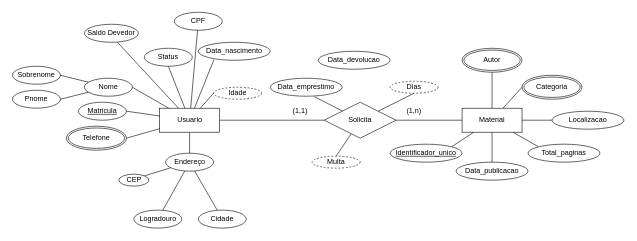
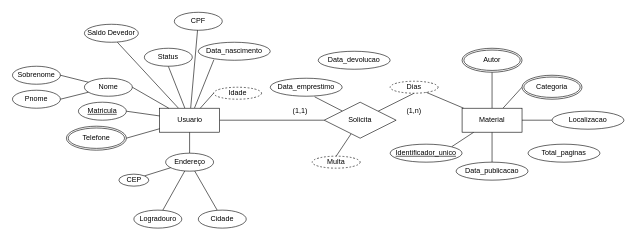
edge "Solicita" -- "Material": removed
edge "Material" -- "Total_paginas": now "Material" -- "Dias"
